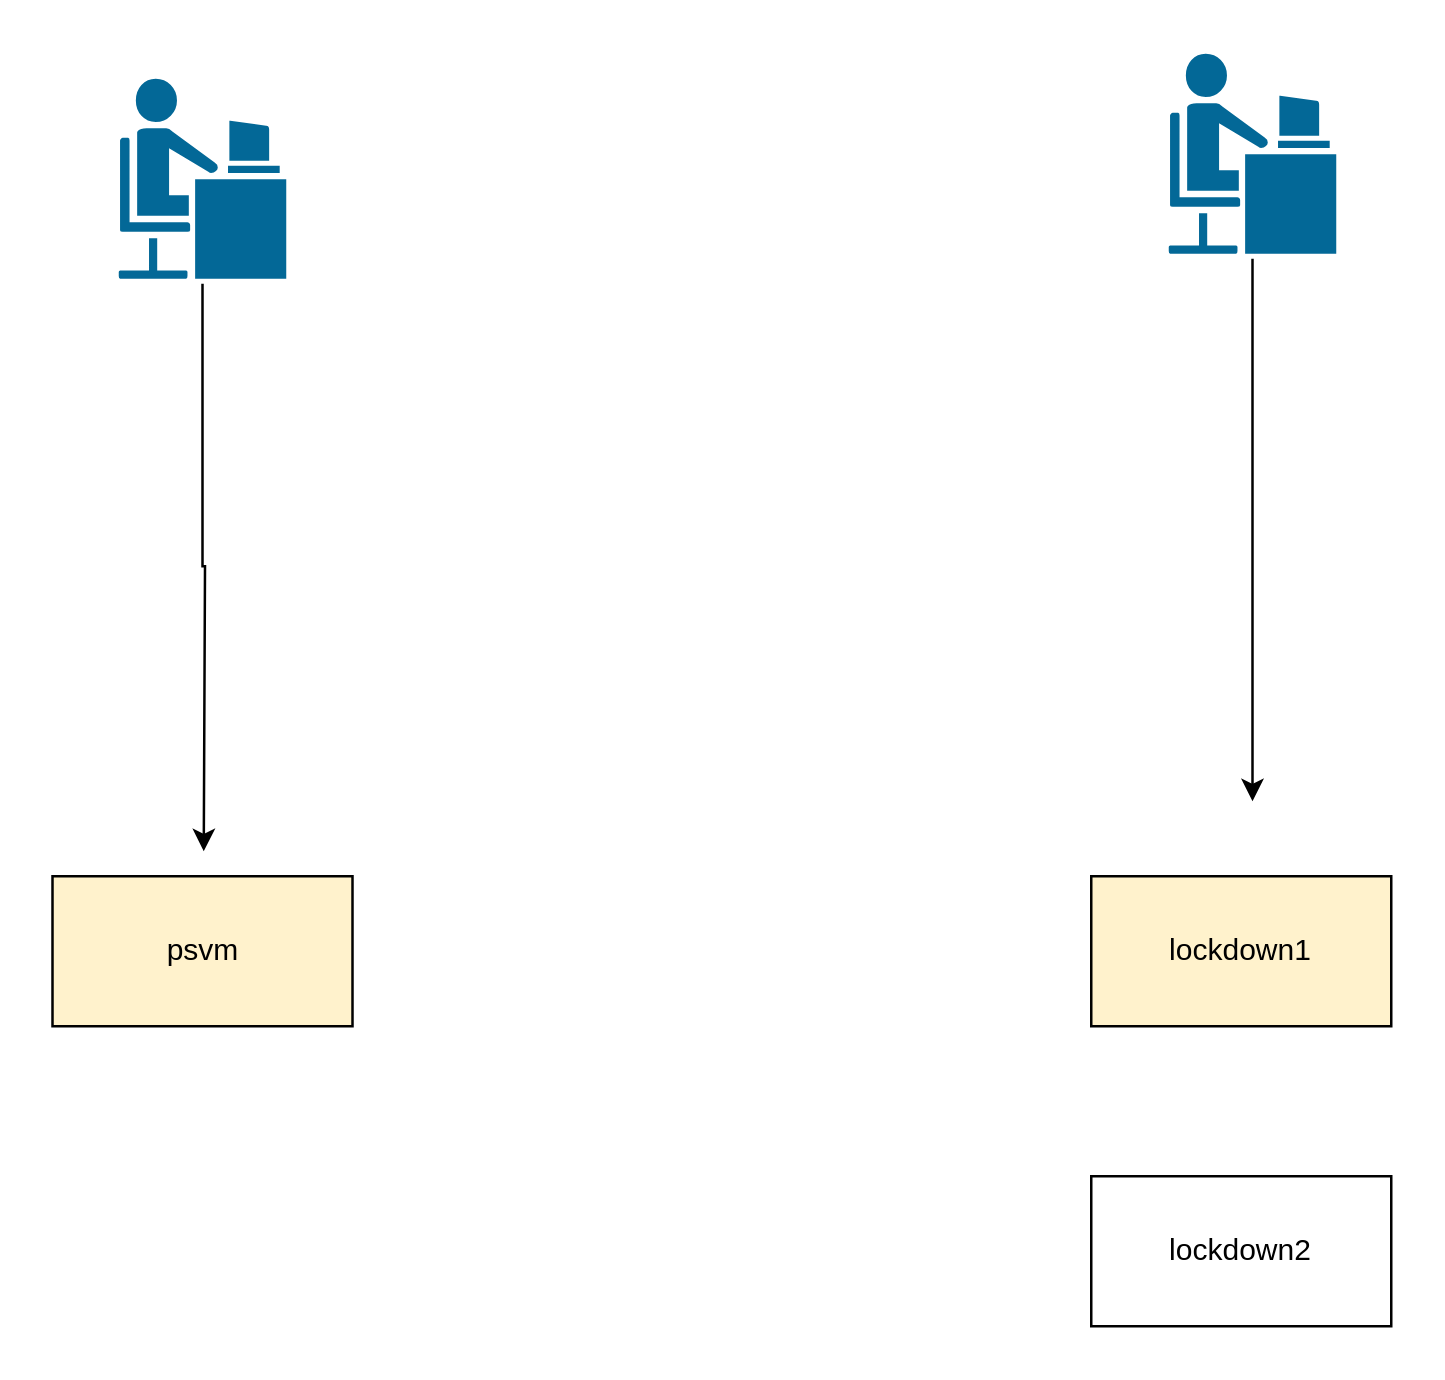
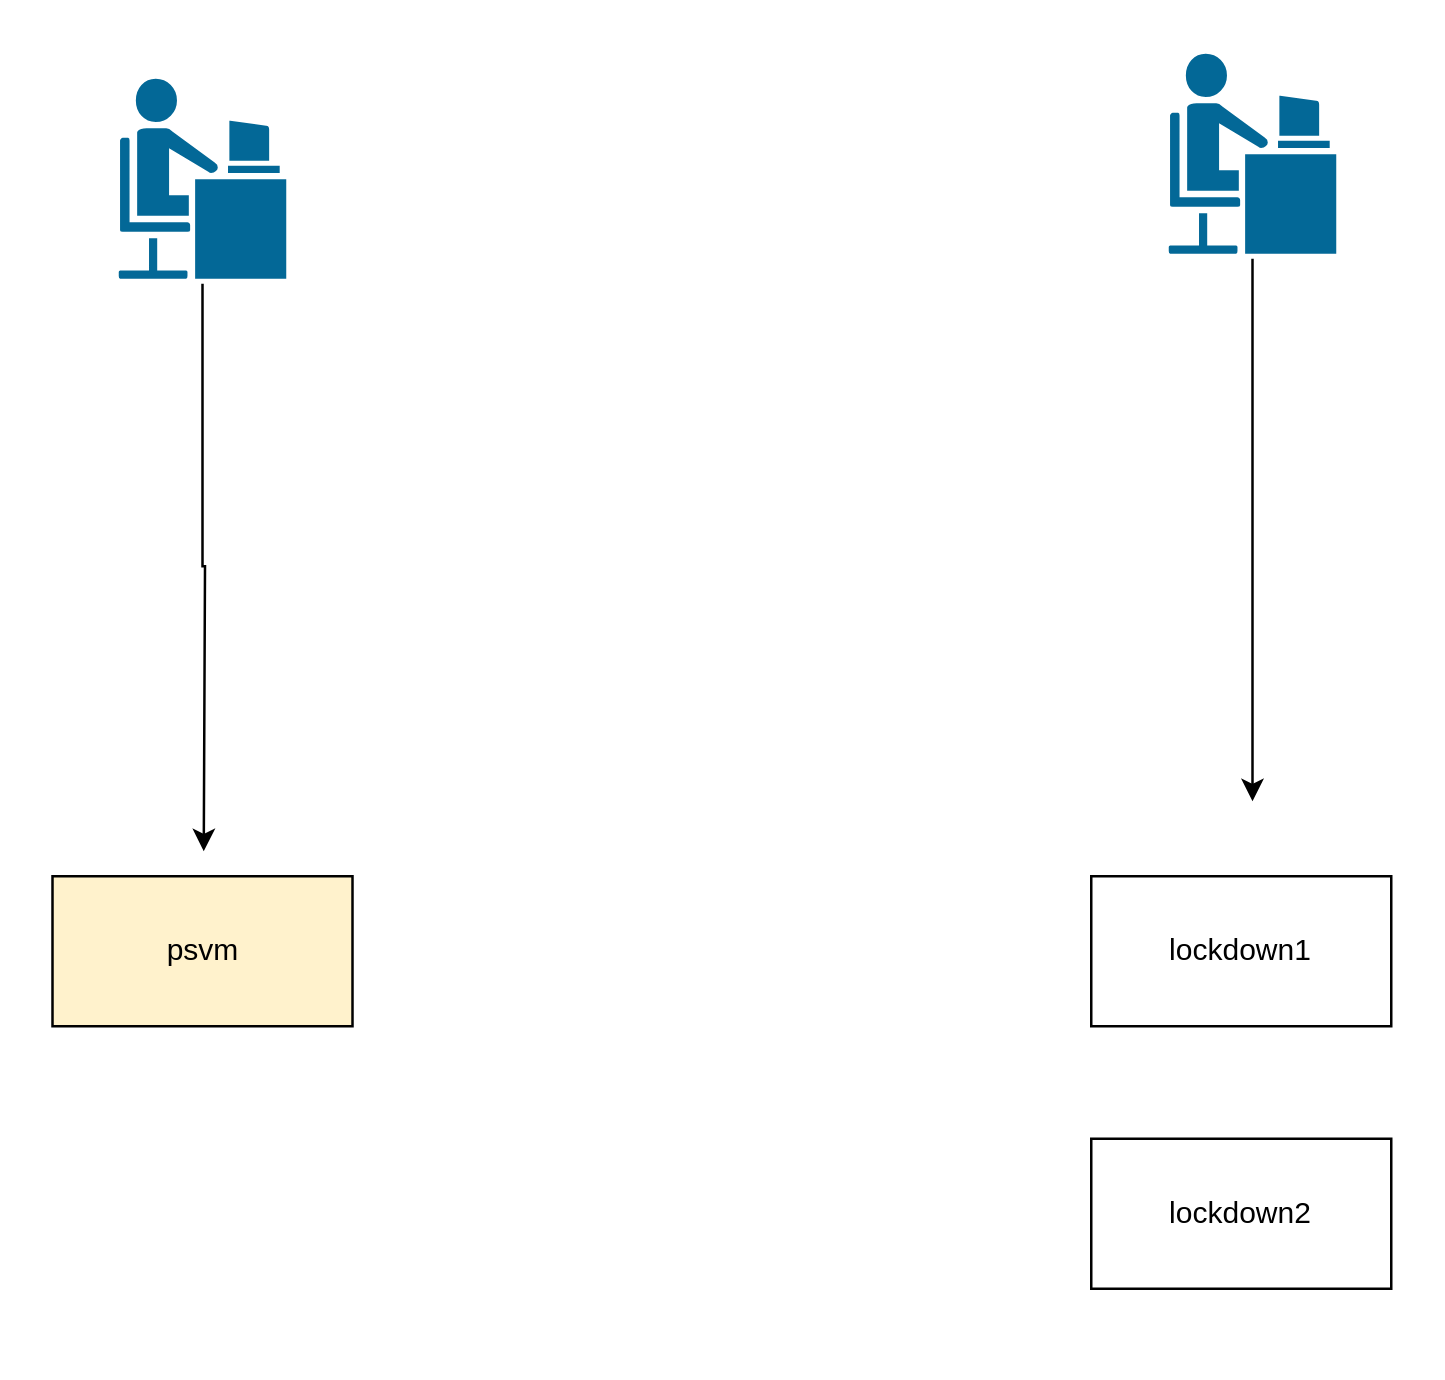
node "lockdown1": fillcolor #fff2cc -> #ffffff
node "lockdown2": moved (1241, 1251) -> (1241, 1214)
